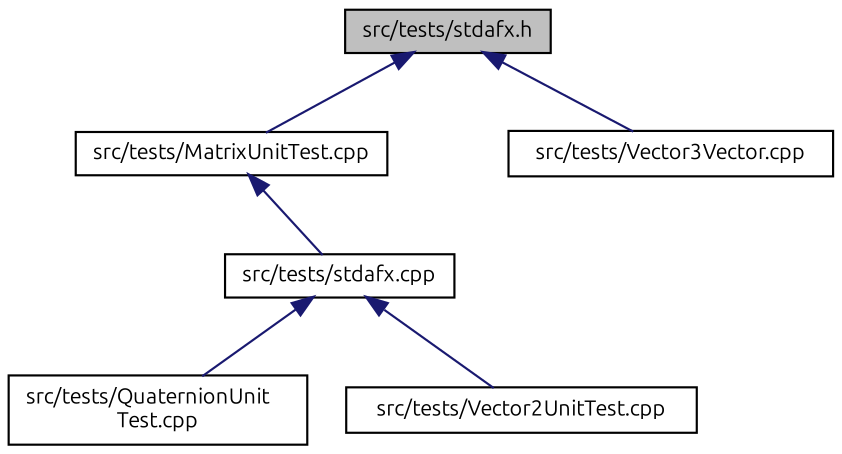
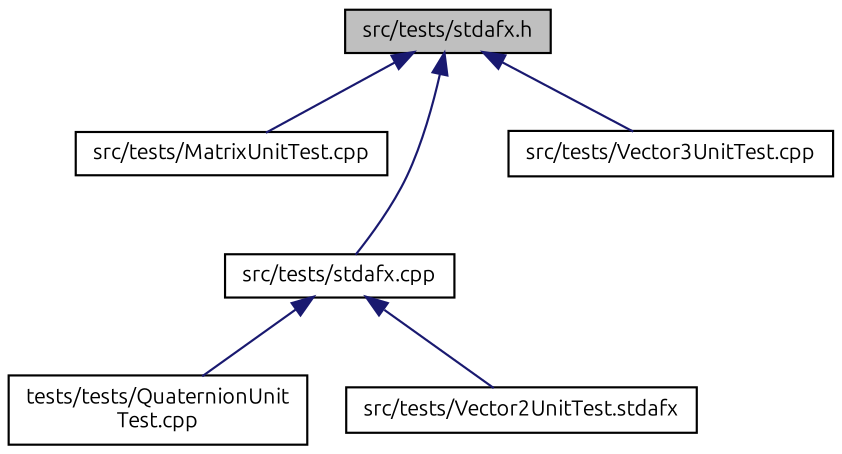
node "src/tests/Vector3Vector.cpp": label "src/tests/Vector3Vector.cpp" -> "src/tests/Vector3UnitTest.cpp"
edge "src/tests/stdafx.cpp" -> "src/tests/MatrixUnitTest.cpp": now "src/tests/stdafx.cpp" -> "src/tests/stdafx.h"
node "src/tests/QuaternionUnit Test.cpp": label "src/tests/QuaternionUnit Test.cpp" -> "tests/tests/QuaternionUnit Test.cpp"
node "src/tests/Vector2UnitTest.cpp": label "src/tests/Vector2UnitTest.cpp" -> "src/tests/Vector2UnitTest.stdafx"
